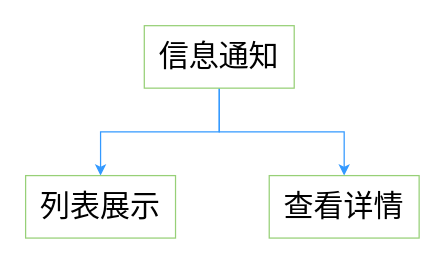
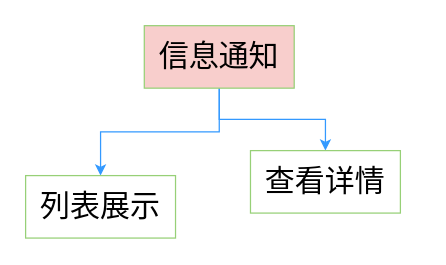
node "信息通知": fillcolor #ffffff -> #f8cecc
node "查看详情": moved (344, 207) -> (326, 182)
